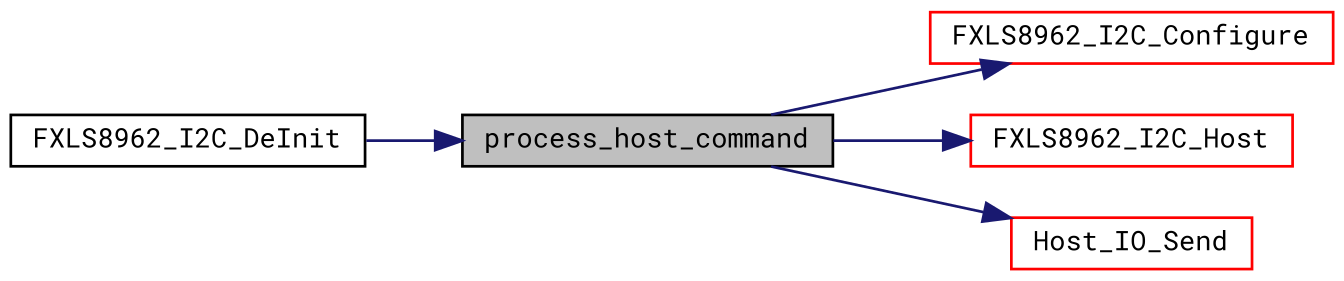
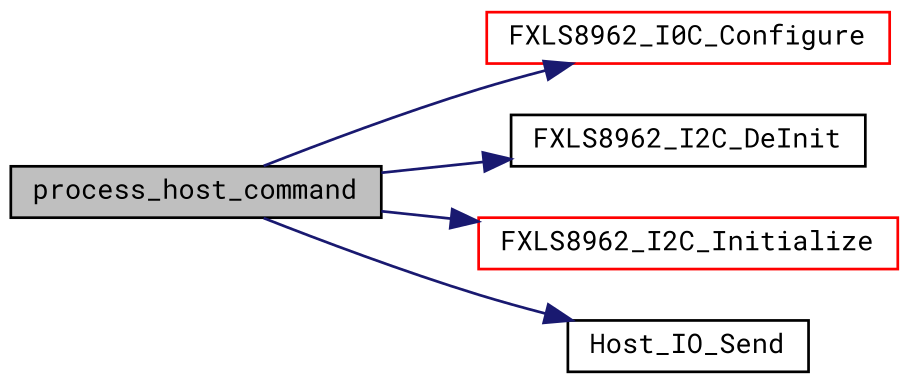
node "FXLS8962_I2C_Configure": label "FXLS8962_I2C_Configure" -> "FXLS8962_I0C_Configure"
edge "FXLS8962_I2C_DeInit" -> "process_host_command": reversed
node "FXLS8962_I2C_Host": label "FXLS8962_I2C_Host" -> "FXLS8962_I2C_Initialize"
node "Host_IO_Send": color red -> black
